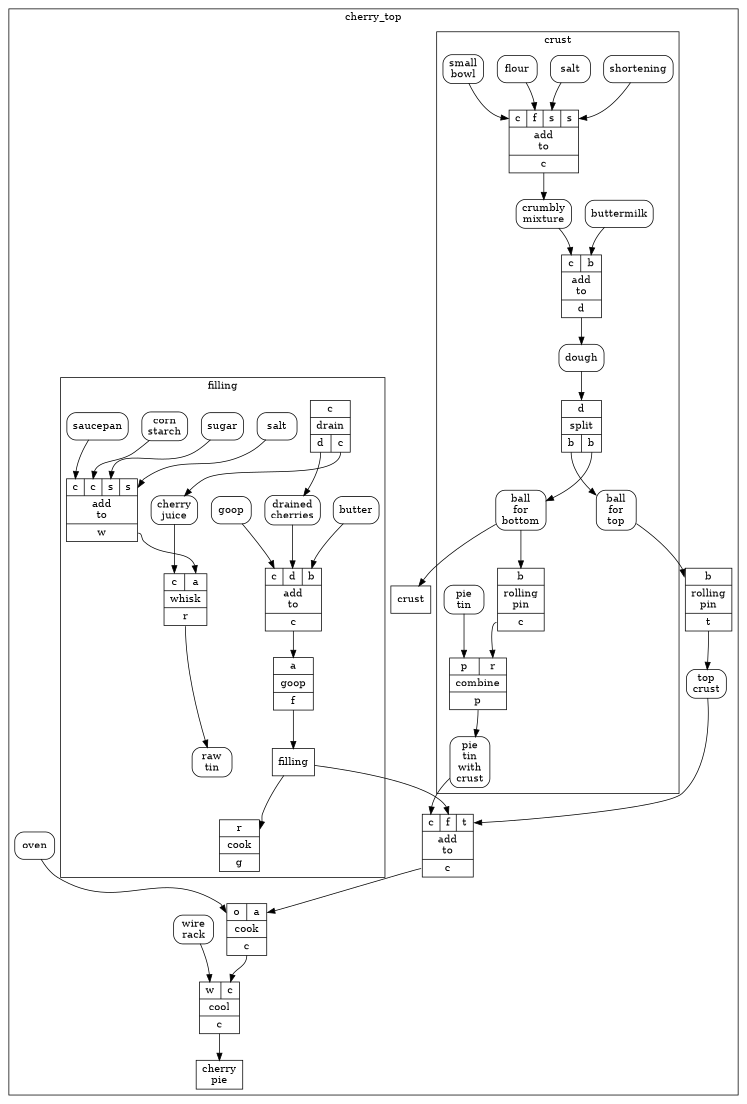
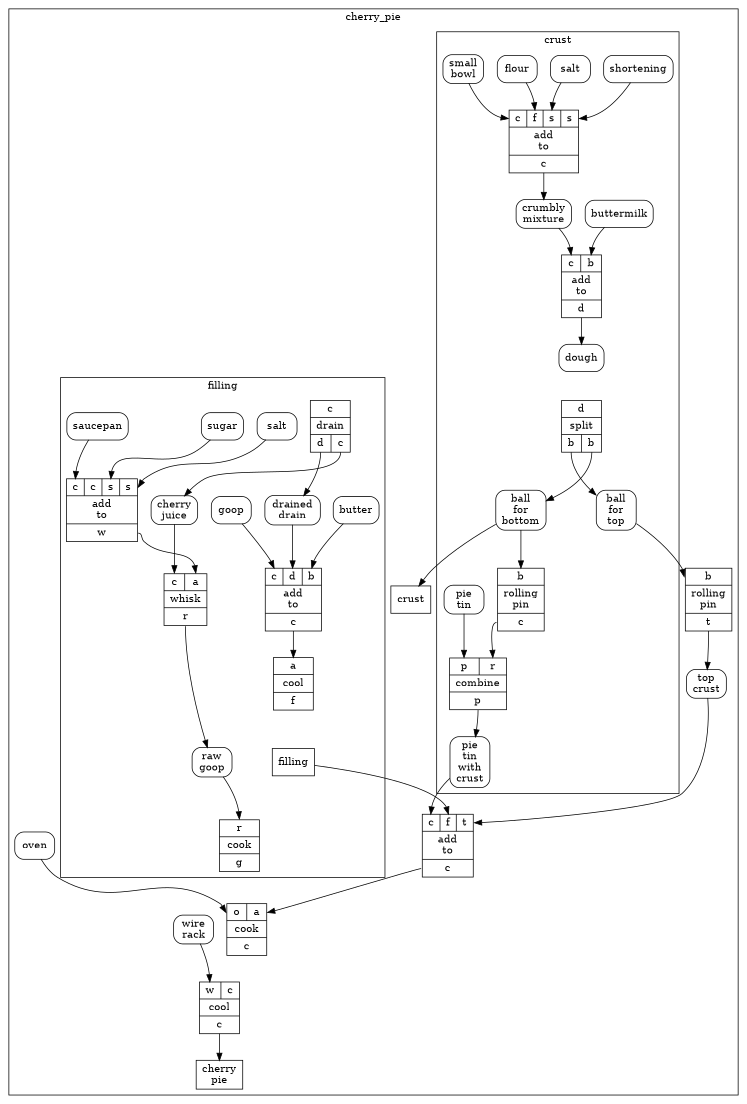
cluster "cherry_top": label "cherry_top" -> "cherry_pie"
edge "dough" -> "d": removed
node "corn": removed
node "drained": text "cherries" -> "drain"
node "a": text "goop" -> "cool"
edge "a" -> "filling": removed
node "raw": text "tin" -> "goop"
edge "filling" -> "r": now "raw" -> "r"
edge "o" -> "w": removed
